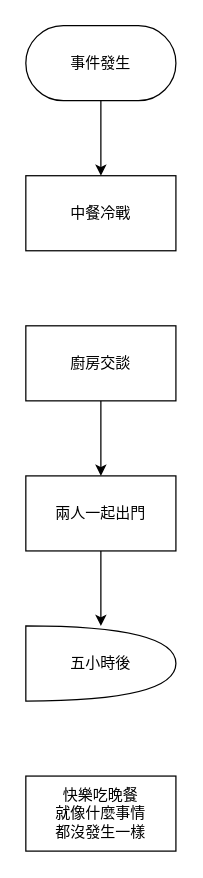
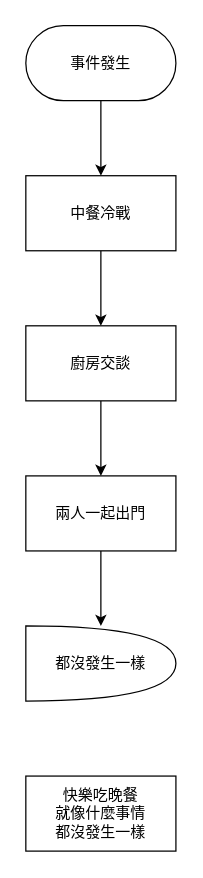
edge "中餐冷戰" -> "廚房交談": added
node "五小時後": label "五小時後" -> "都沒發生一樣"
